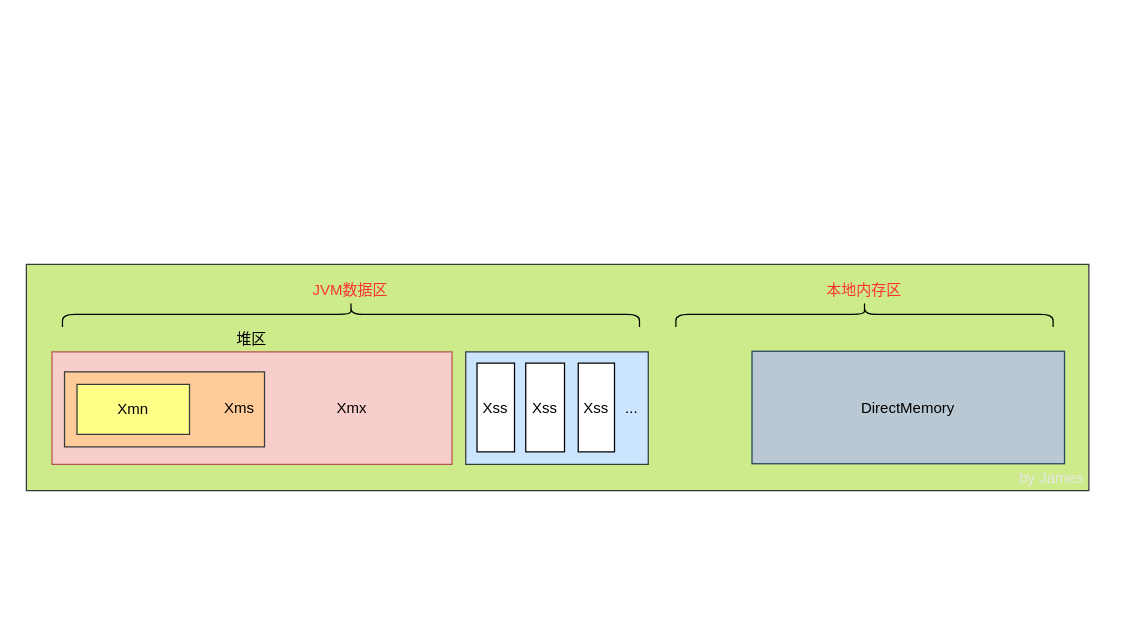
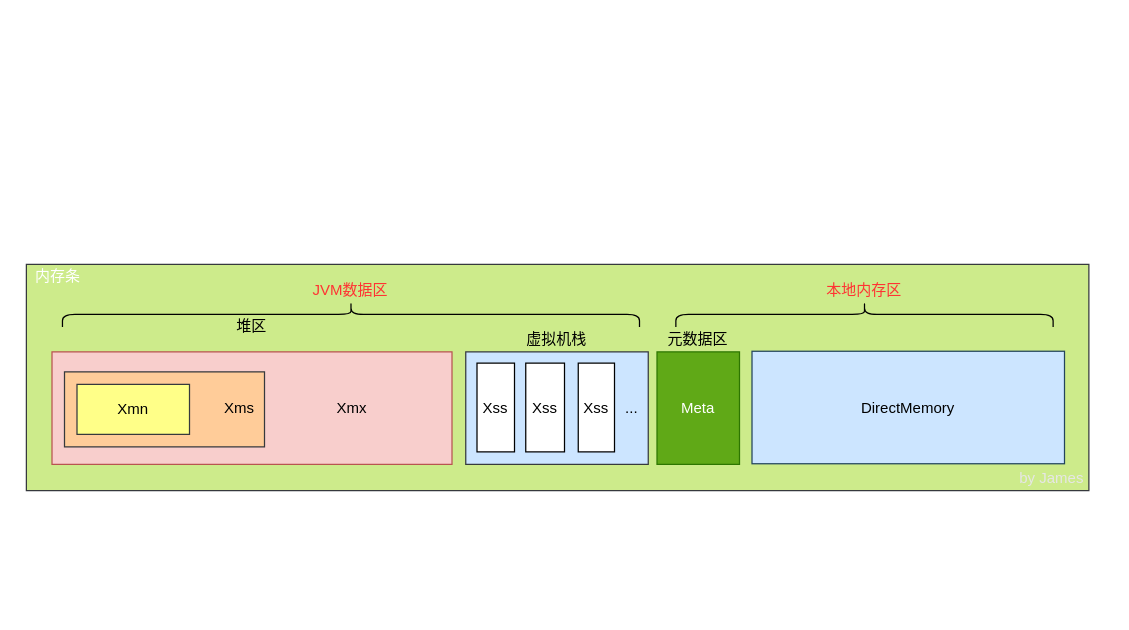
node "内存条": added
node "堆区": moved (252, 339) -> (252, 327)
node "虚拟机栈": added
node "元数据区": added
node "Meta": added
node "DirectMemory": fillcolor #bac8d3 -> #cce5ff
